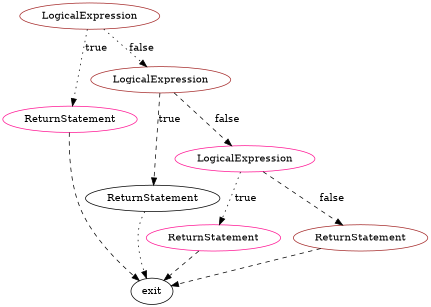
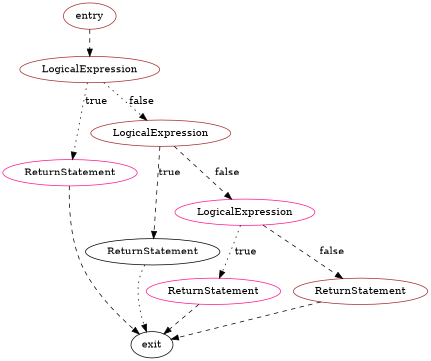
node "entry": added
